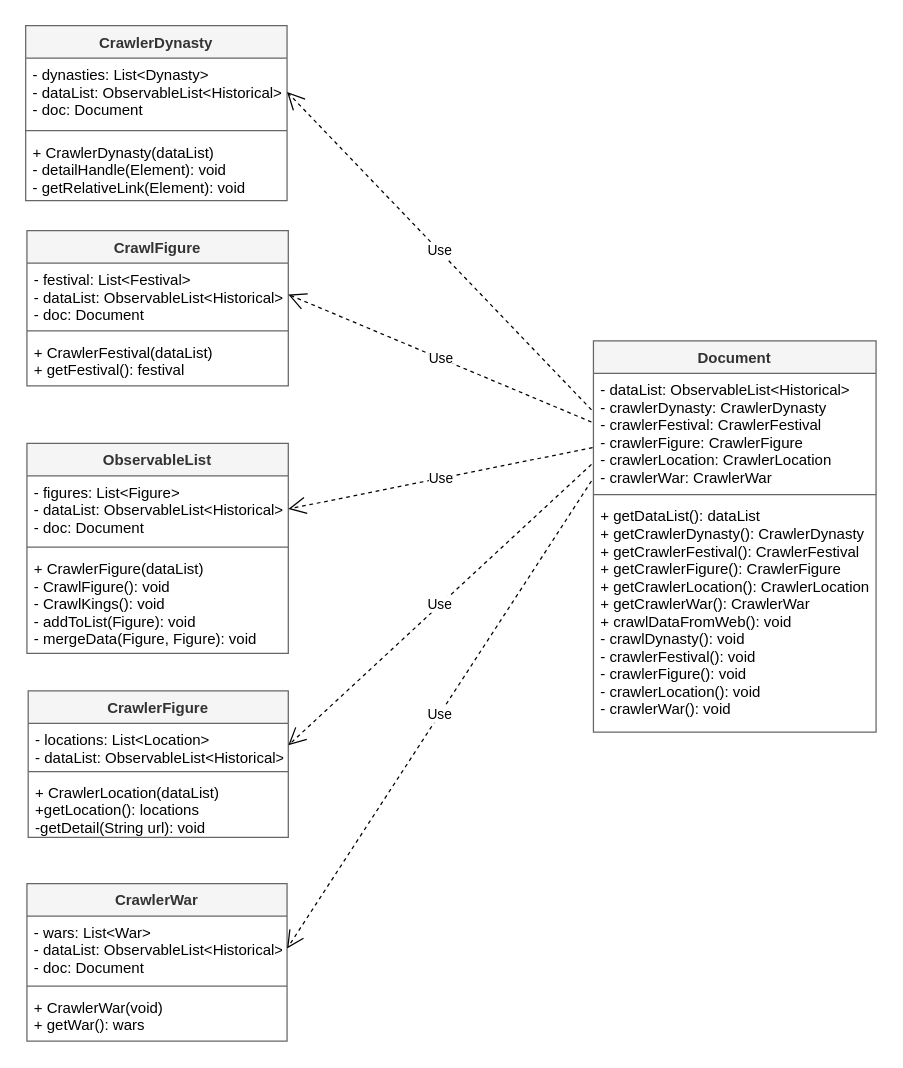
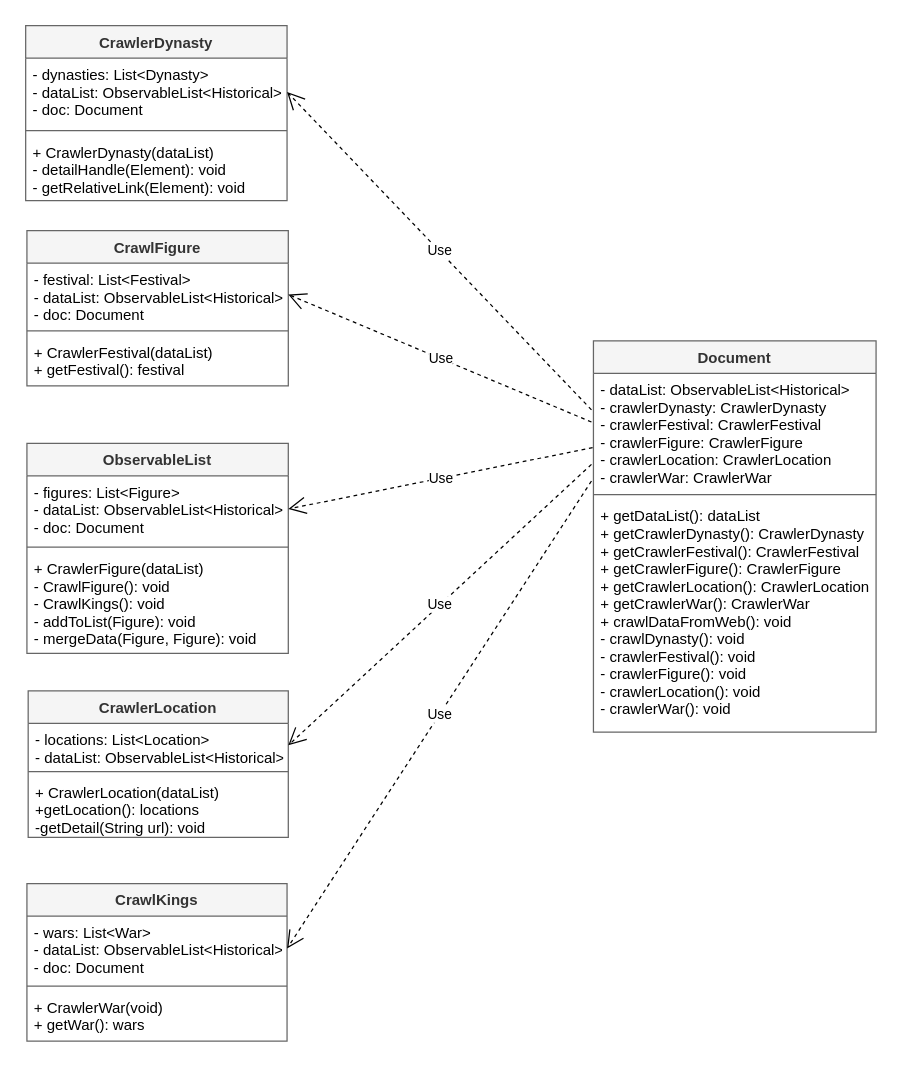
node "CrawlerFigure": label "CrawlerFigure" -> "CrawlerLocation"
node "CrawlerWar": label "CrawlerWar" -> "CrawlKings"
